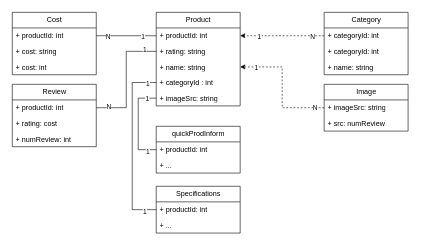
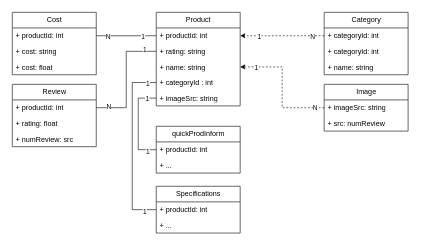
node "+ cost: int": label "+ cost: int" -> "+ cost: float"
node "+ rating: cost": label "+ rating: cost" -> "+ rating: float"
node "+ numReview: int": label "+ numReview: int" -> "+ numReview: src"
